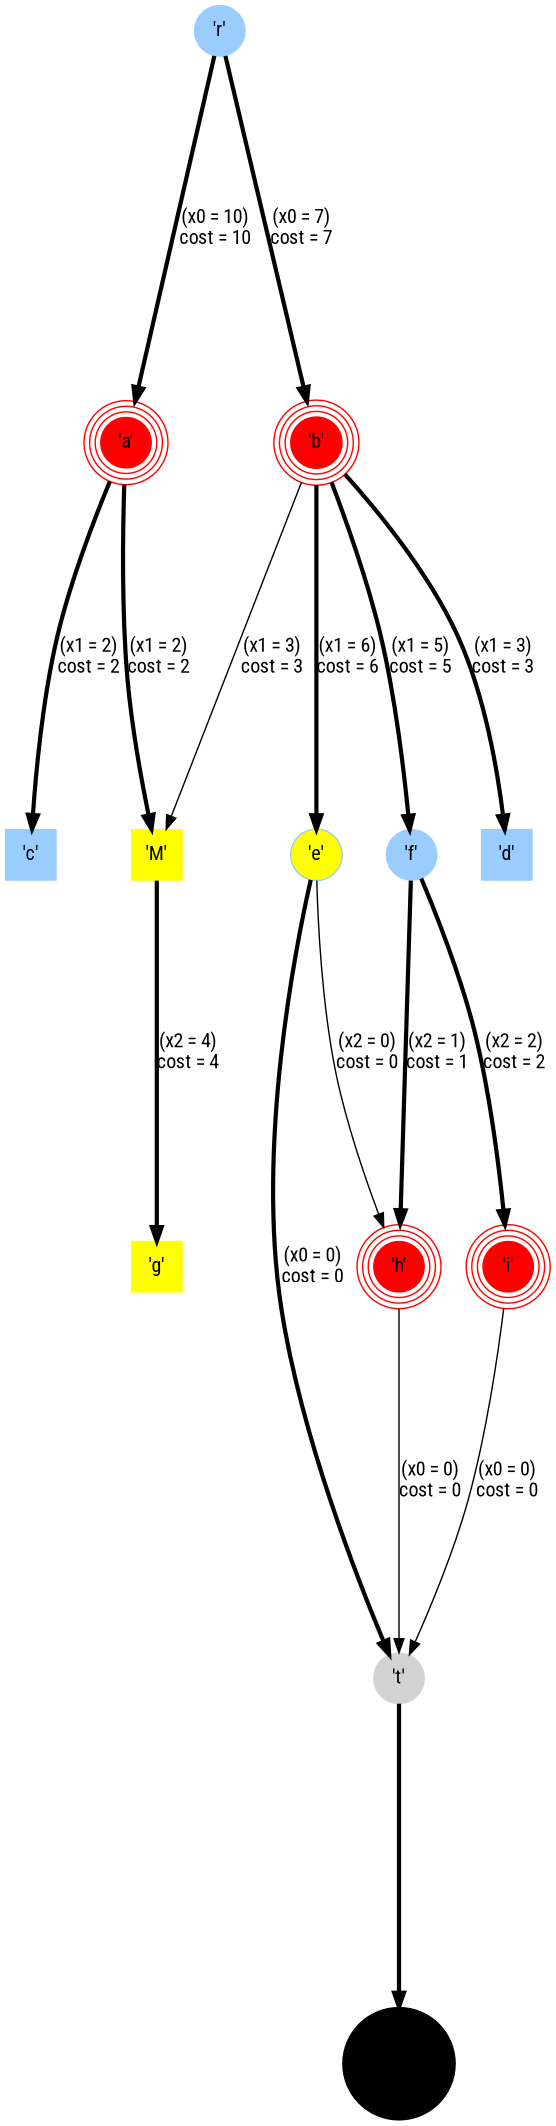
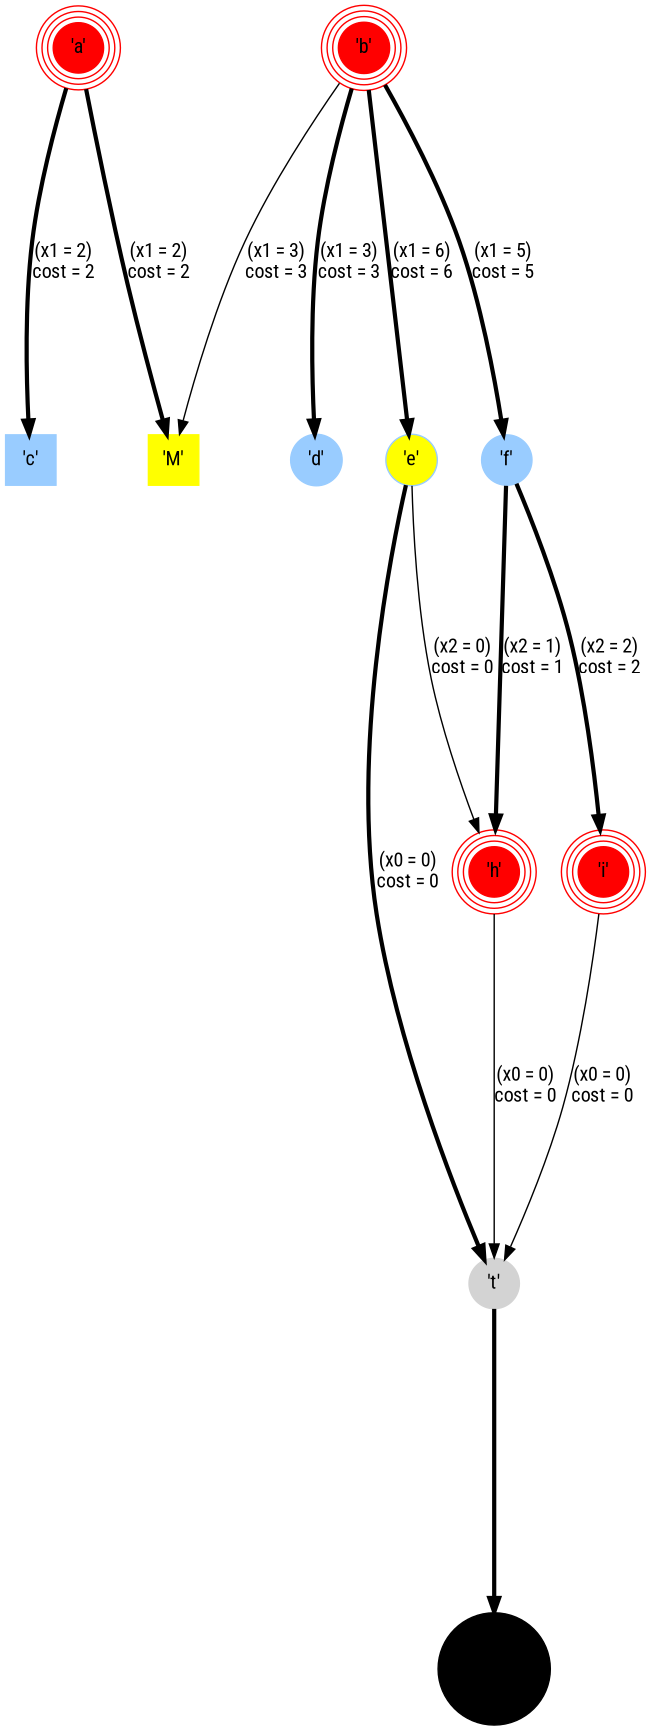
node "'r'": removed
node "'d'": shape square -> circle
node "'g'": removed
